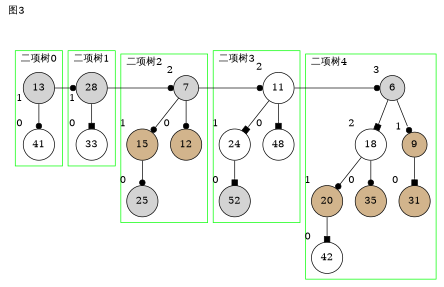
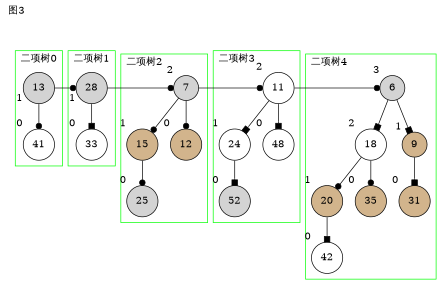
edge "6 3" -> "9 1": arrowhead dot -> box
